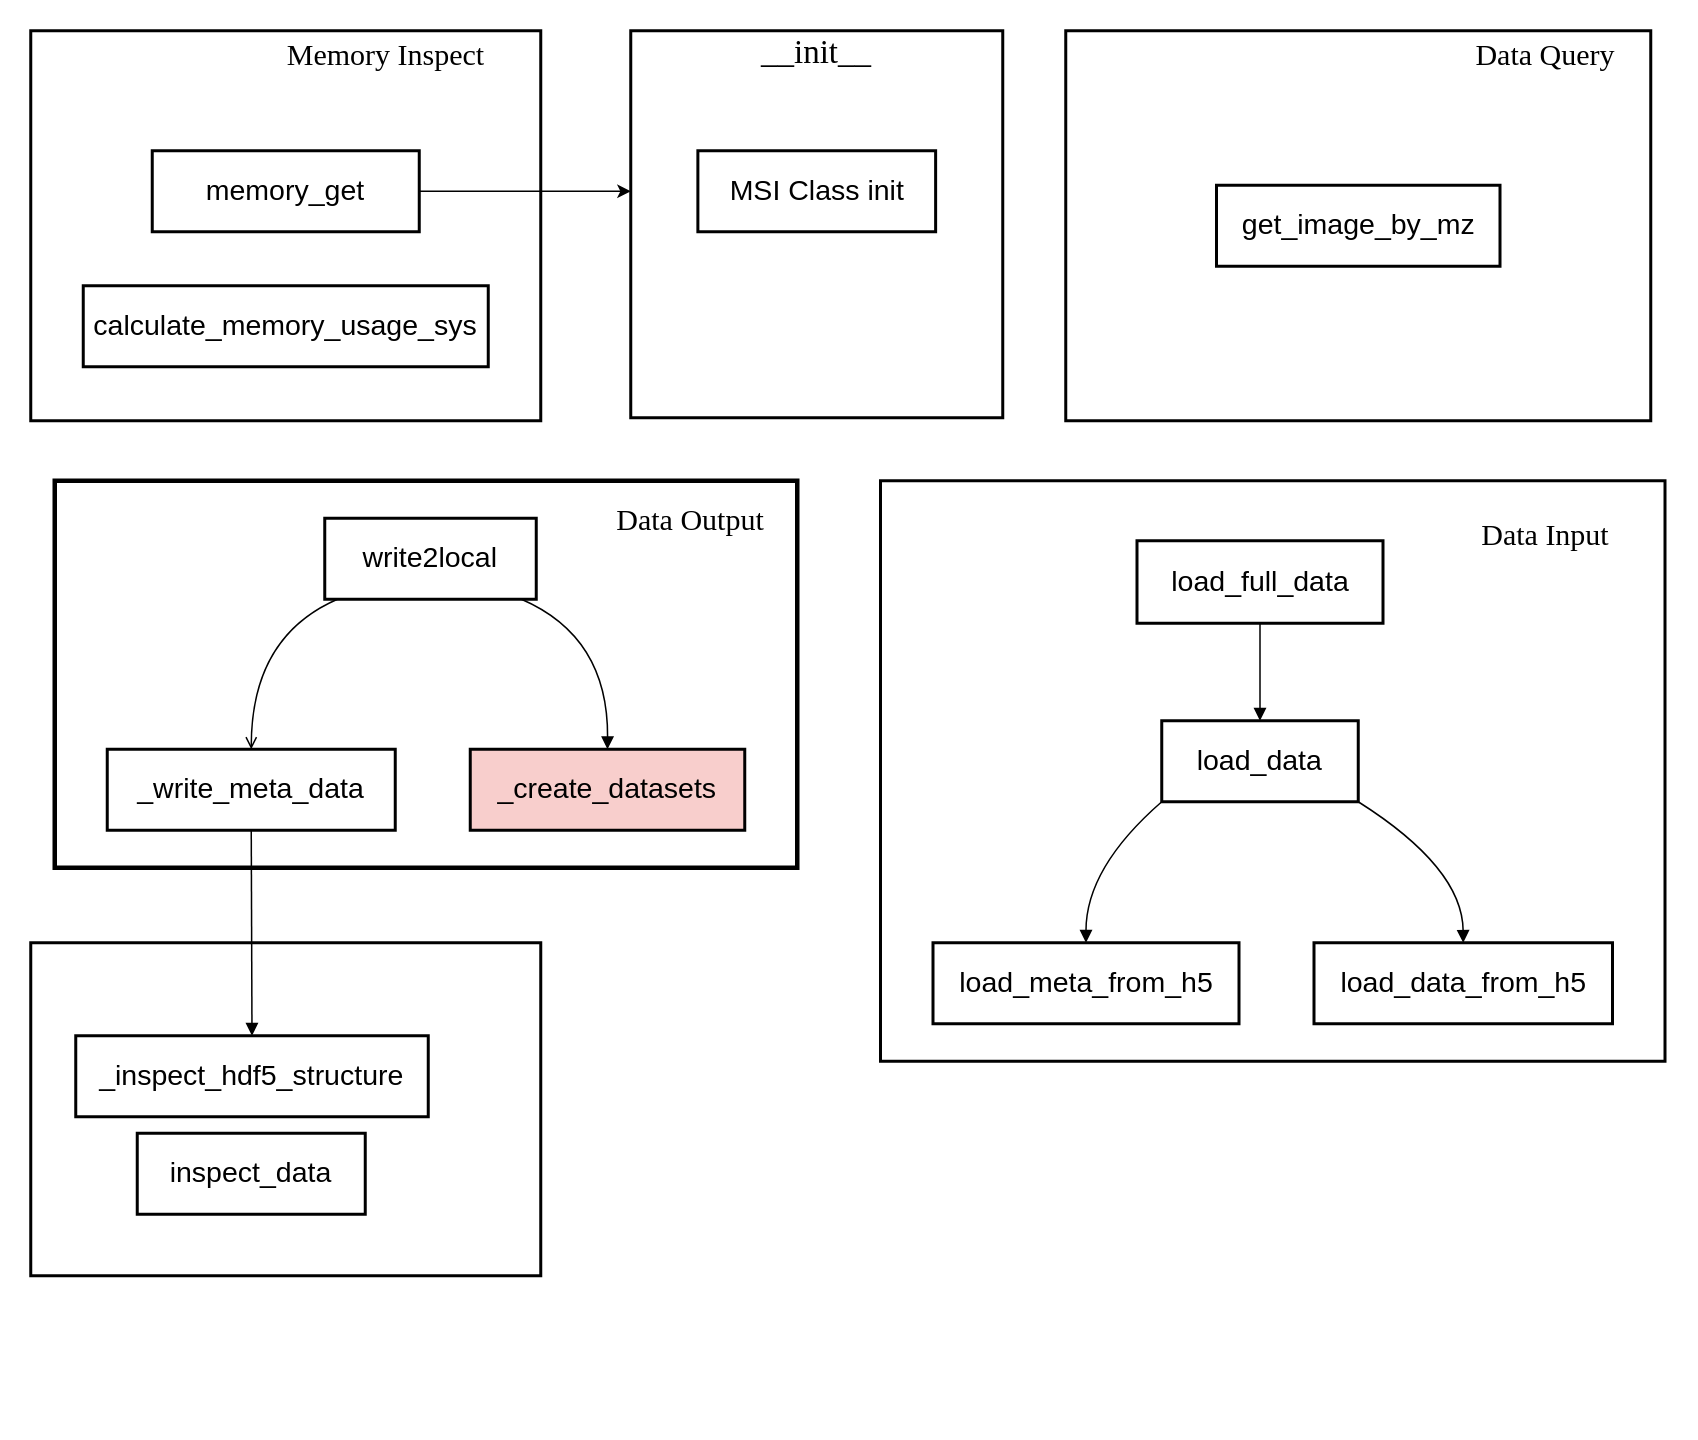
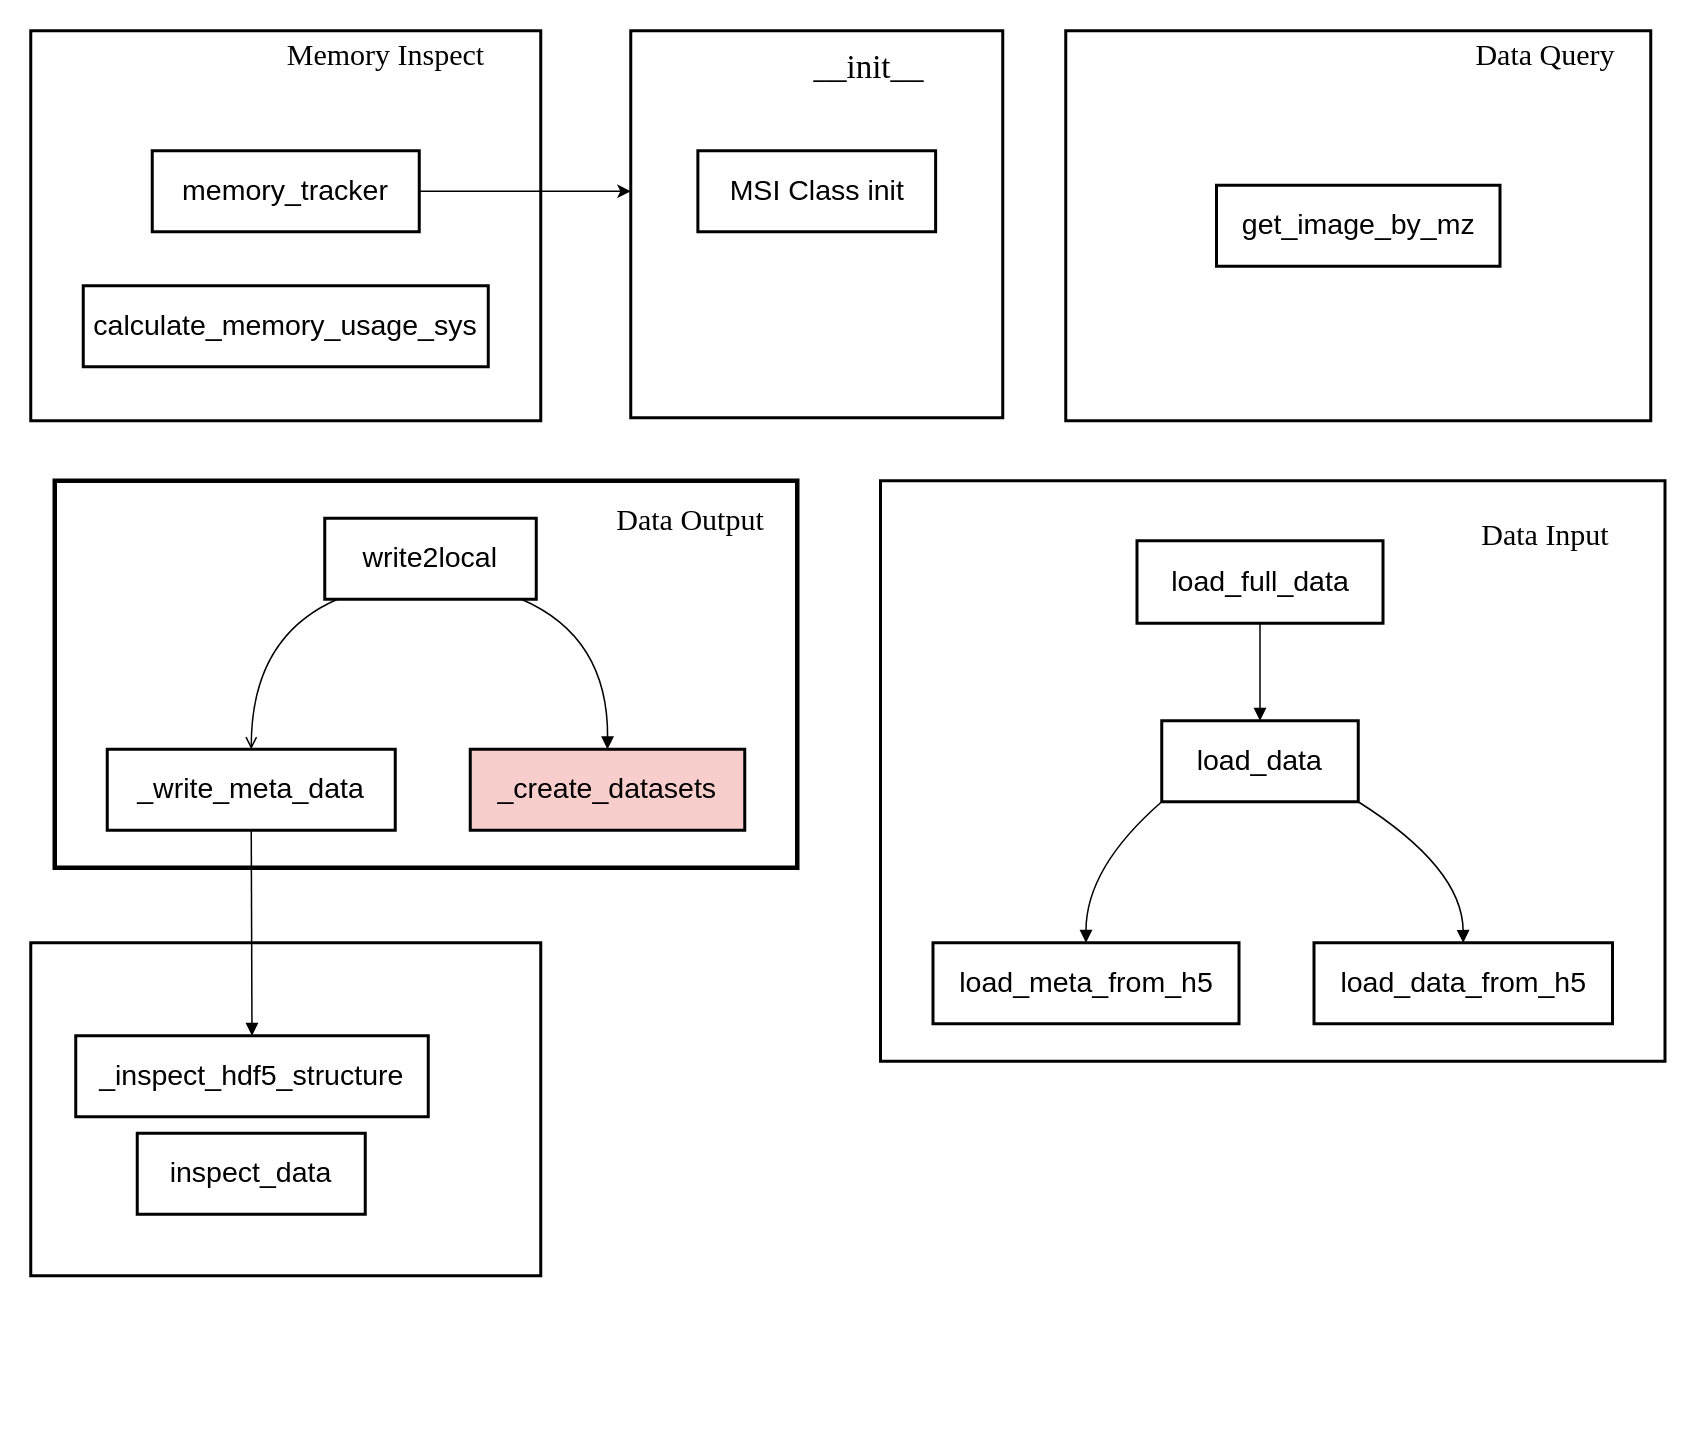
node "__init__": moved (817, 53) -> (869, 68)
node "memory_get": label "memory_get" -> "memory_tracker"
